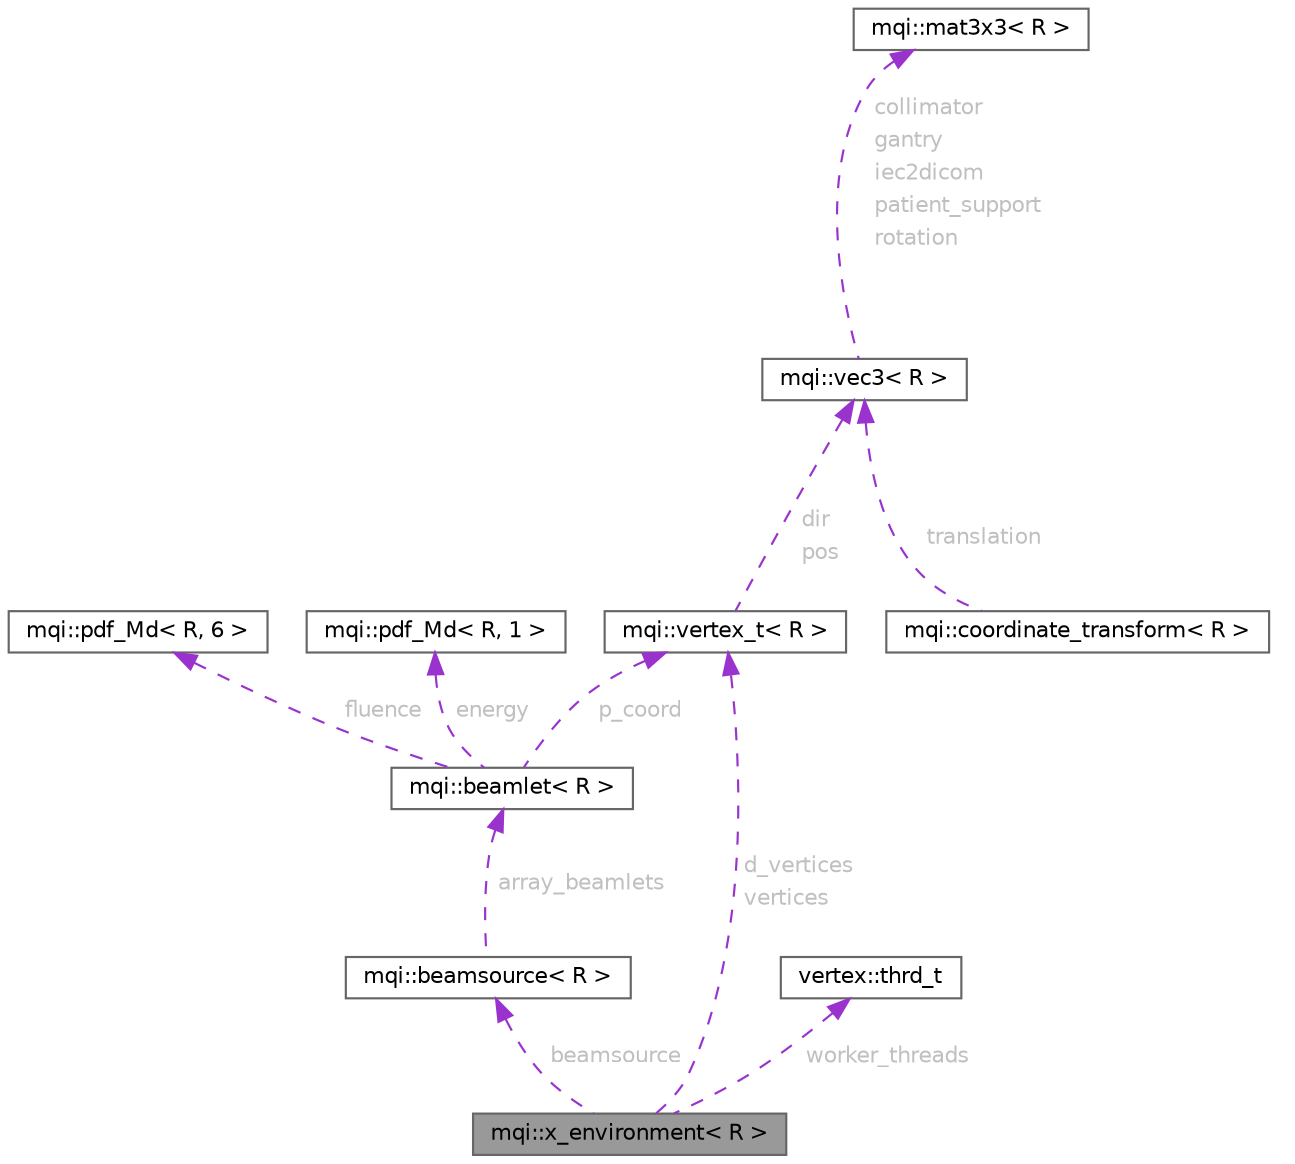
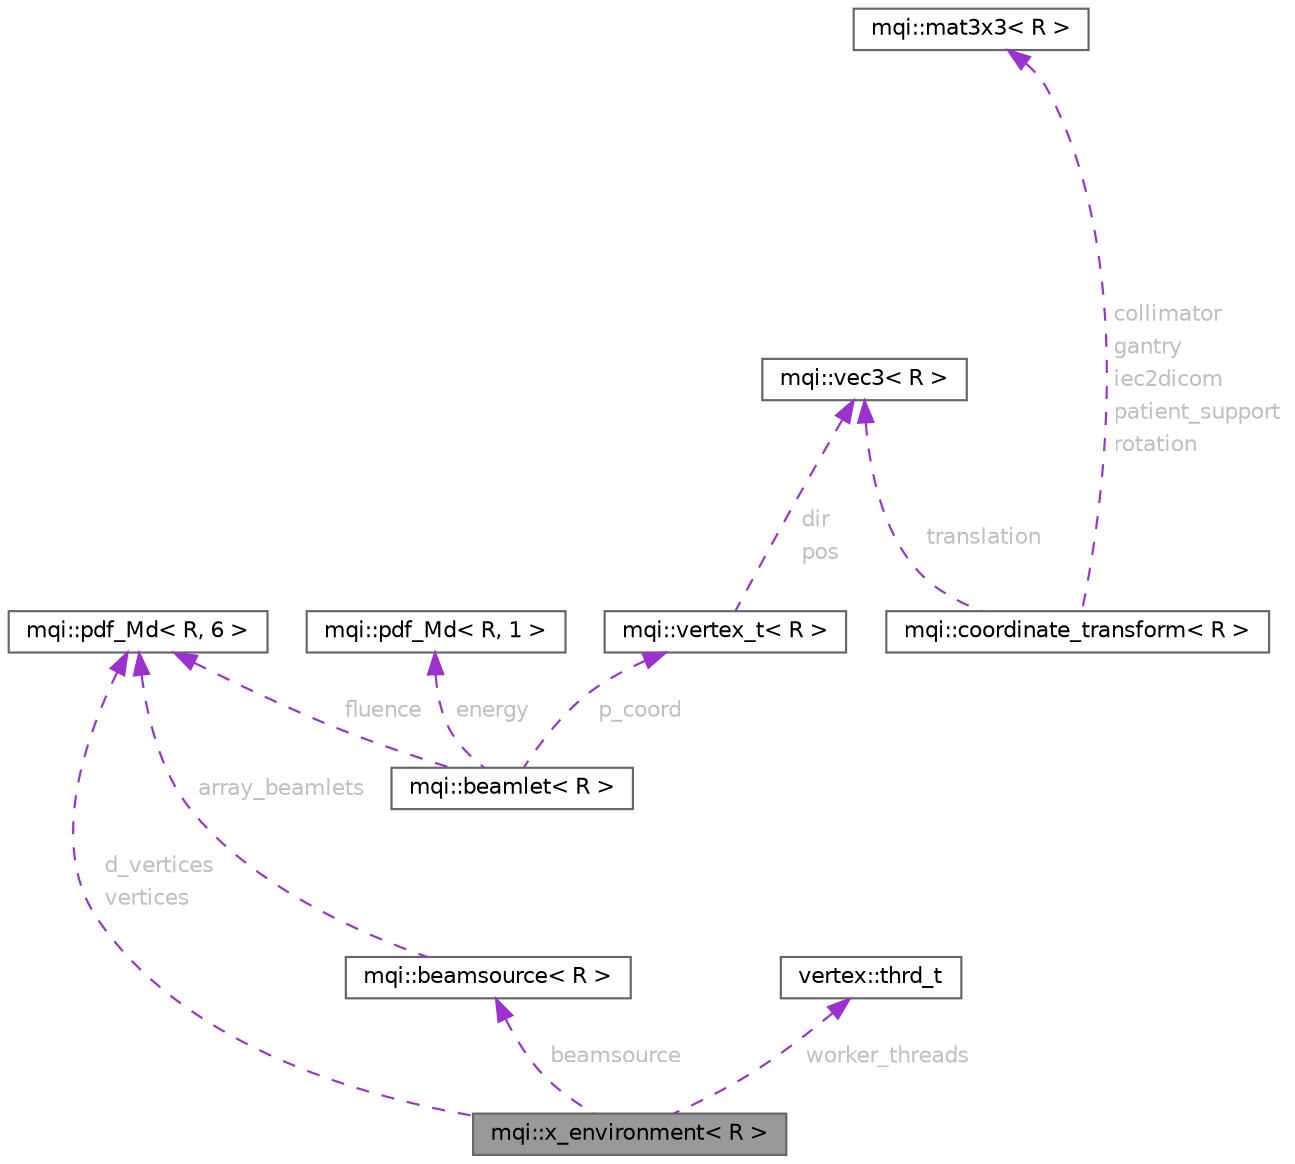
edge "mqi::vec3< R >" -> "mqi::mat3x3< R >": now "mqi::coordinate_transform< R >" -> "mqi::mat3x3< R >"
edge "mqi::beamsource< R >" -> "mqi::beamlet< R >": now "mqi::beamsource< R >" -> "mqi::pdf_Md< R, 6 >"
edge "mqi::x_environment< R >" -> "mqi::vertex_t< R >": now "mqi::x_environment< R >" -> "mqi::pdf_Md< R, 6 >"
